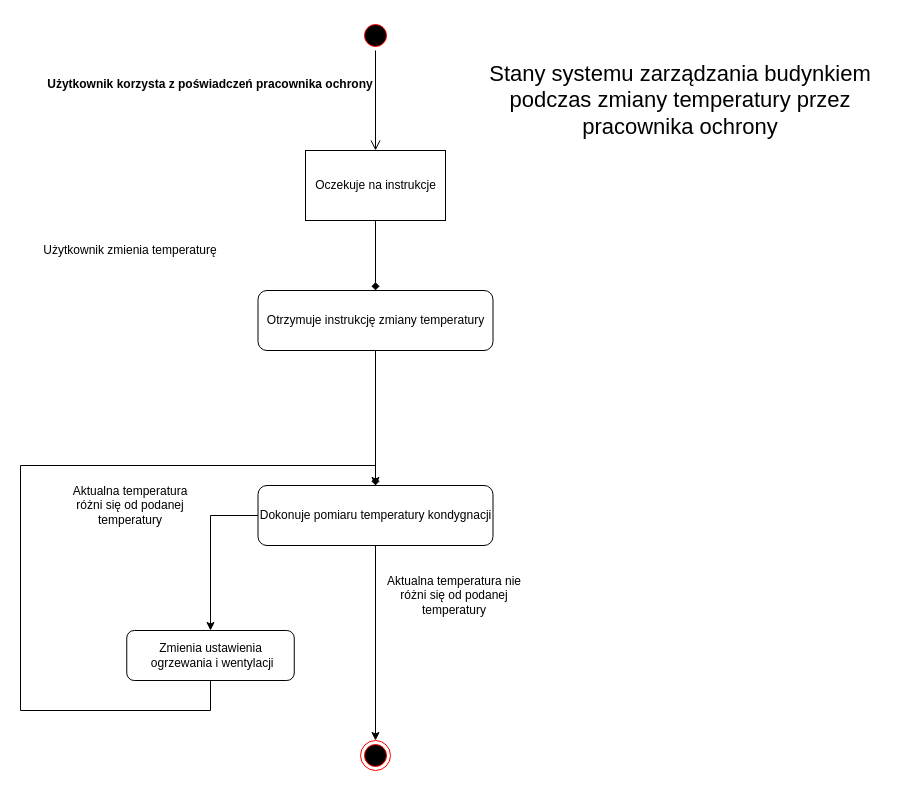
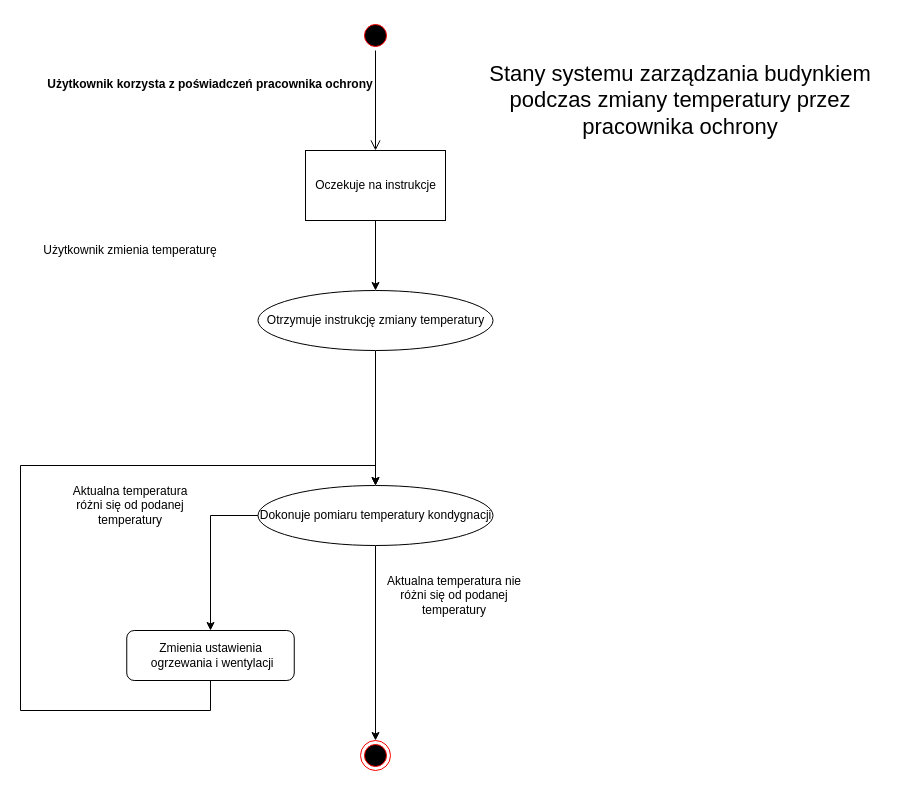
edge "Oczekuje na instrukcje" -> "Otrzymuje instrukcję zmiany temperatury": arrowhead diamond -> classic
node "Otrzymuje instrukcję zmiany temperatury": shape rounded rectangle -> ellipse
edge "Otrzymuje instrukcję zmiany temperatury" -> "Dokonuje pomiaru temperatury kondygnacji": arrowhead diamond -> classic
node "Dokonuje pomiaru temperatury kondygnacji": shape rounded rectangle -> ellipse
